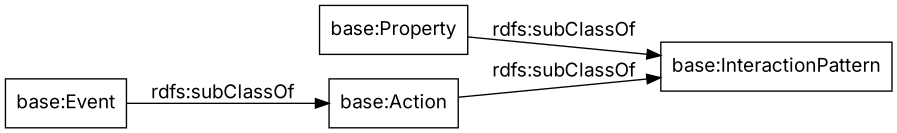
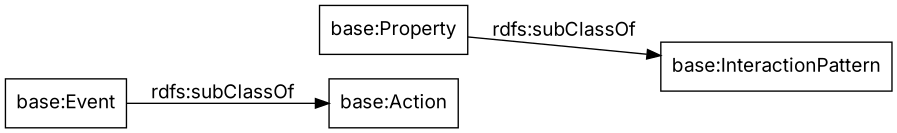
edge "base:Action" -> "base:InteractionPattern": removed, label "rdfs:subClassOf"
